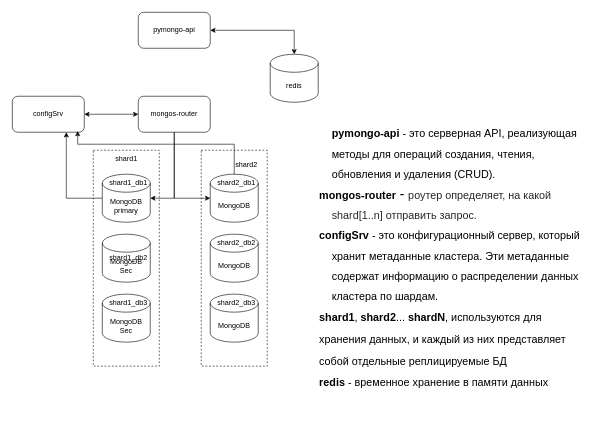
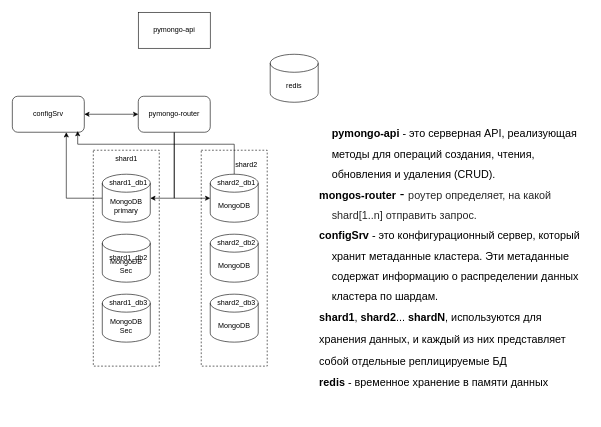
node "pymongo-api": shape rounded rectangle -> rectangle
edge "pymongo-api" -- "redis": removed
node "mongos-router": label "mongos-router" -> "pymongo-router"
